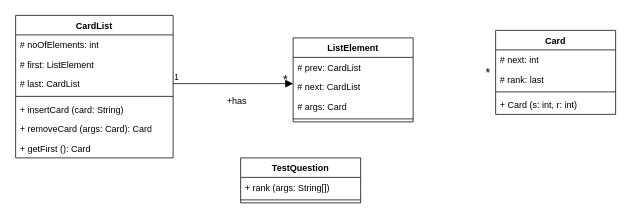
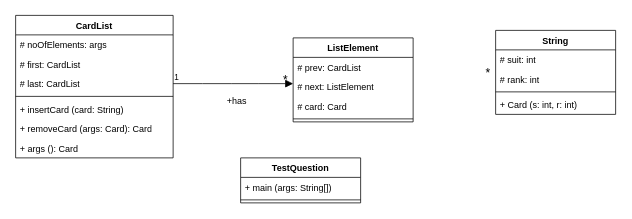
node "Card": label "Card" -> "String"
node "# noOfElements: int": label "# noOfElements: int" -> "# noOfElements: args"
node "# next: int": label "# next: int" -> "# suit: int"
node "# first: ListElement": label "# first: ListElement" -> "# first: CardList"
node "# rank: last": label "# rank: last" -> "# rank: int"
node "# next: CardList": label "# next: CardList" -> "# next: ListElement"
node "# args: Card": label "# args: Card" -> "# card: Card"
node "+ getFirst (): Card": label "+ getFirst (): Card" -> "+ args (): Card"
node "+ rank (args: String[])": label "+ rank (args: String[])" -> "+ main (args: String[])"
